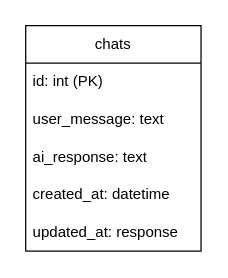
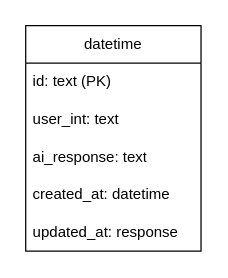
node "chats": label "chats" -> "datetime"
node "id: int (PK)": label "id: int (PK)" -> "id: text (PK)"
node "user_message: text": label "user_message: text" -> "user_int: text"
